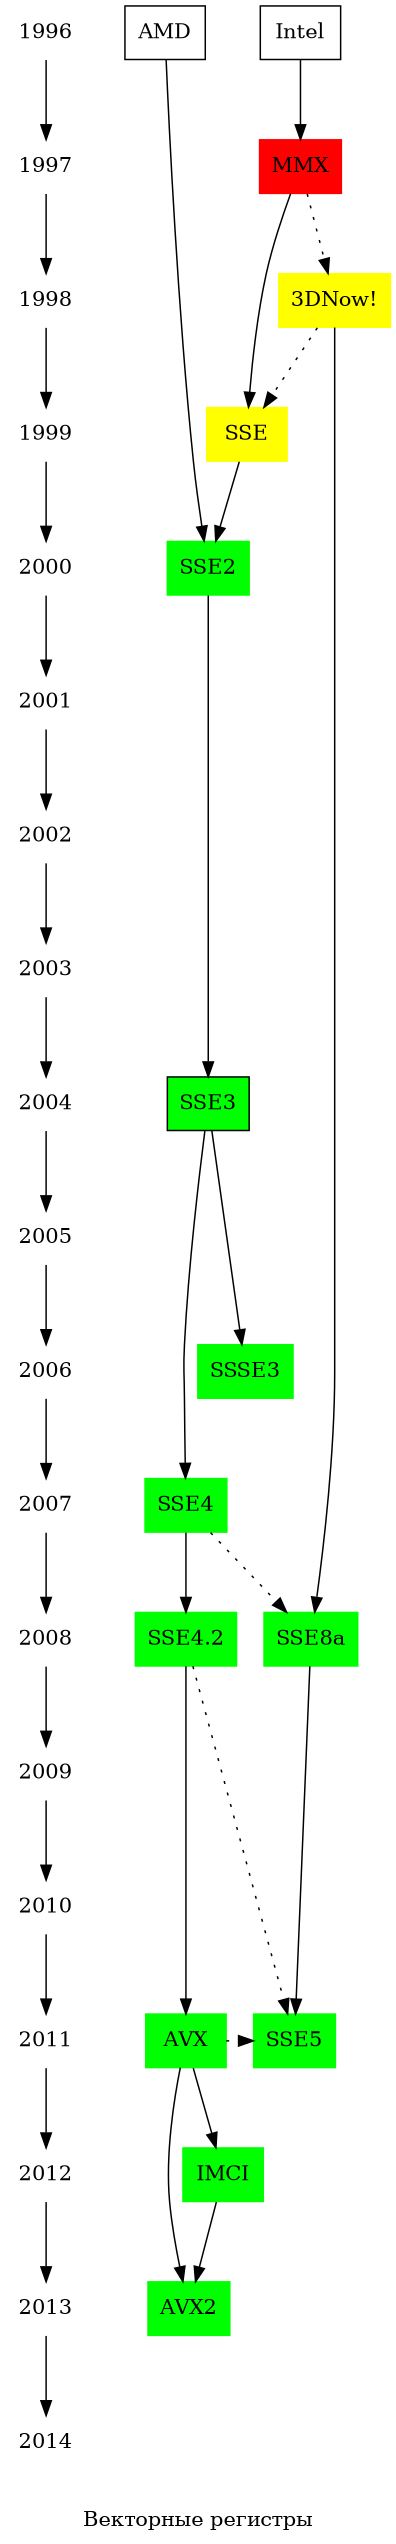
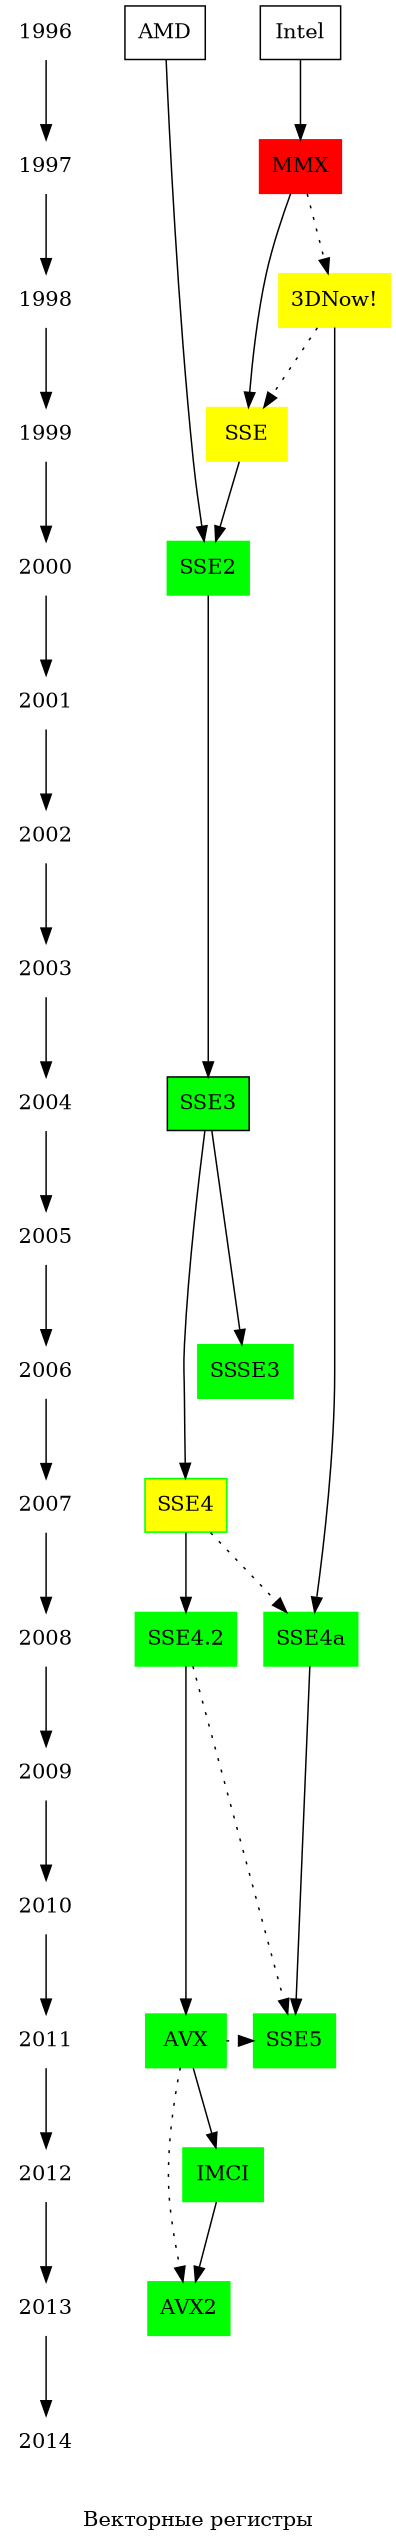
node "SSE4": fillcolor green -> yellow
node "SSE8a": label "SSE8a" -> "SSE4a"
edge "AVX" -> "AVX2": style solid -> dotted
